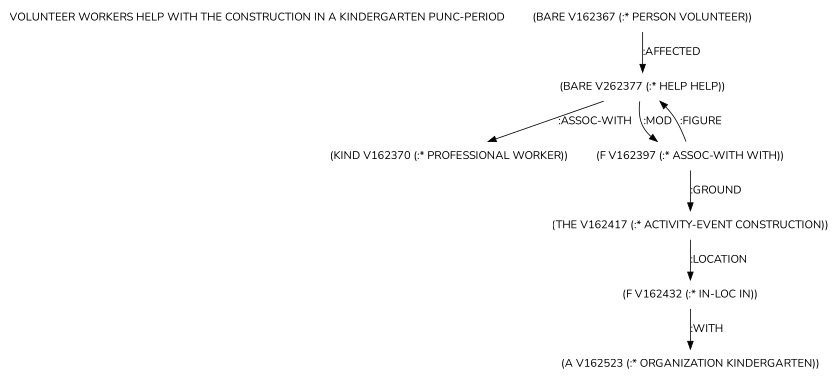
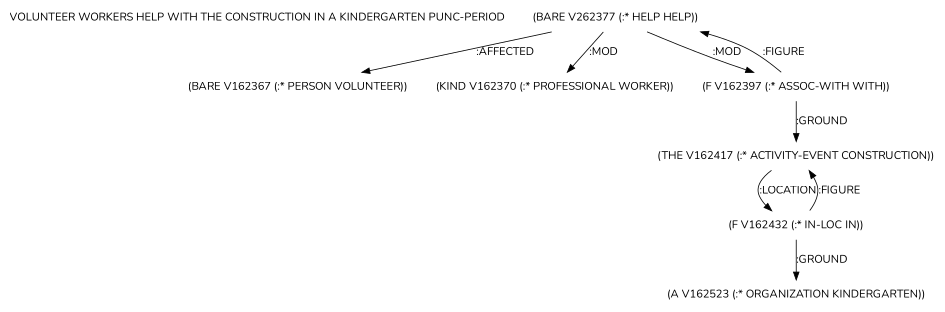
edge "(BARE V162367 (:* PERSON VOLUNTEER))" -> "(BARE V262377 (:* HELP HELP))": reversed
edge "(BARE V262377 (:* HELP HELP))" -> "(KIND V162370 (:* PROFESSIONAL WORKER))": label ":ASSOC-WITH" -> ":MOD"
edge "(F V162432 (:* IN-LOC IN))" -> "(THE V162417 (:* ACTIVITY-EVENT CONSTRUCTION))": added, label ":FIGURE"
edge "(F V162432 (:* IN-LOC IN))" -> "(A V162523 (:* ORGANIZATION KINDERGARTEN))": label ":WITH" -> ":GROUND"
